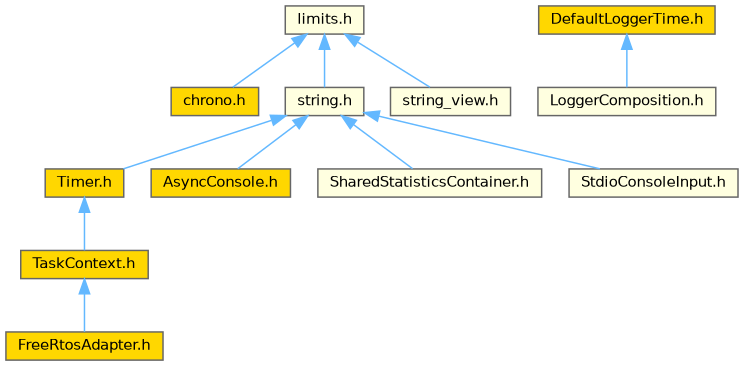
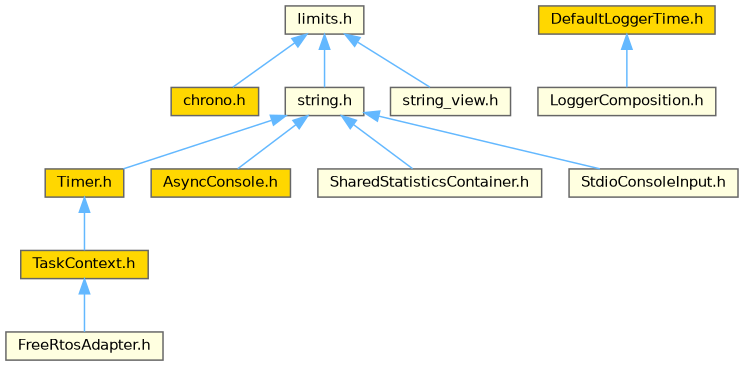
node "FreeRtosAdapter.h": fillcolor gold -> lightyellow
